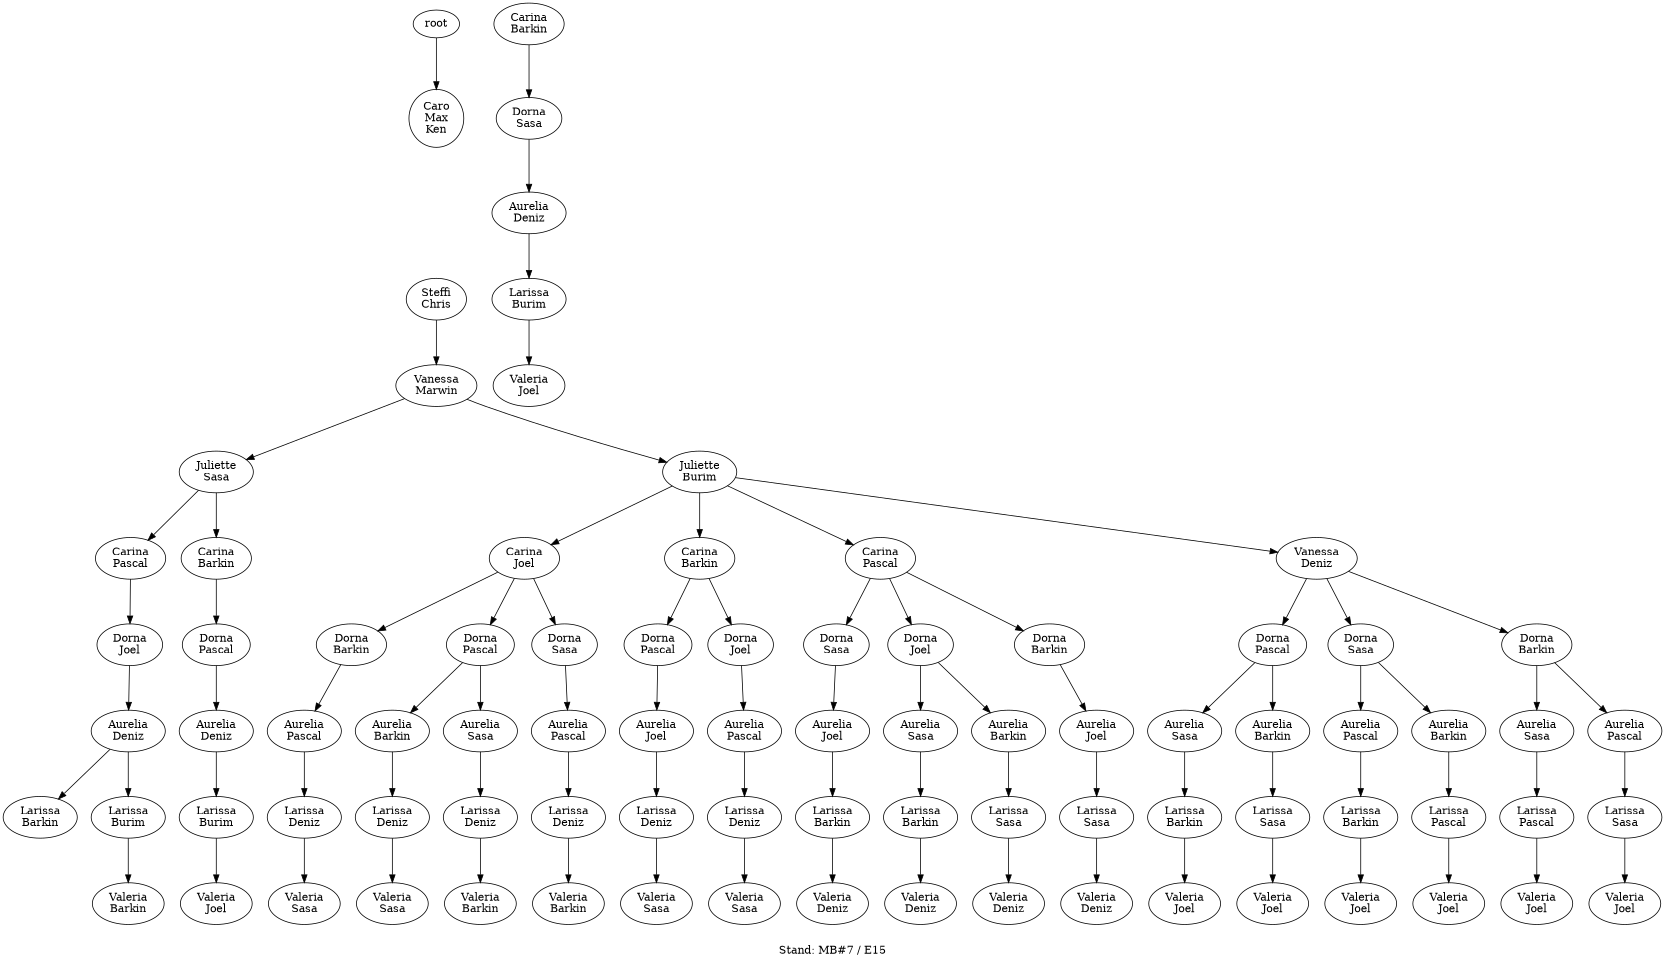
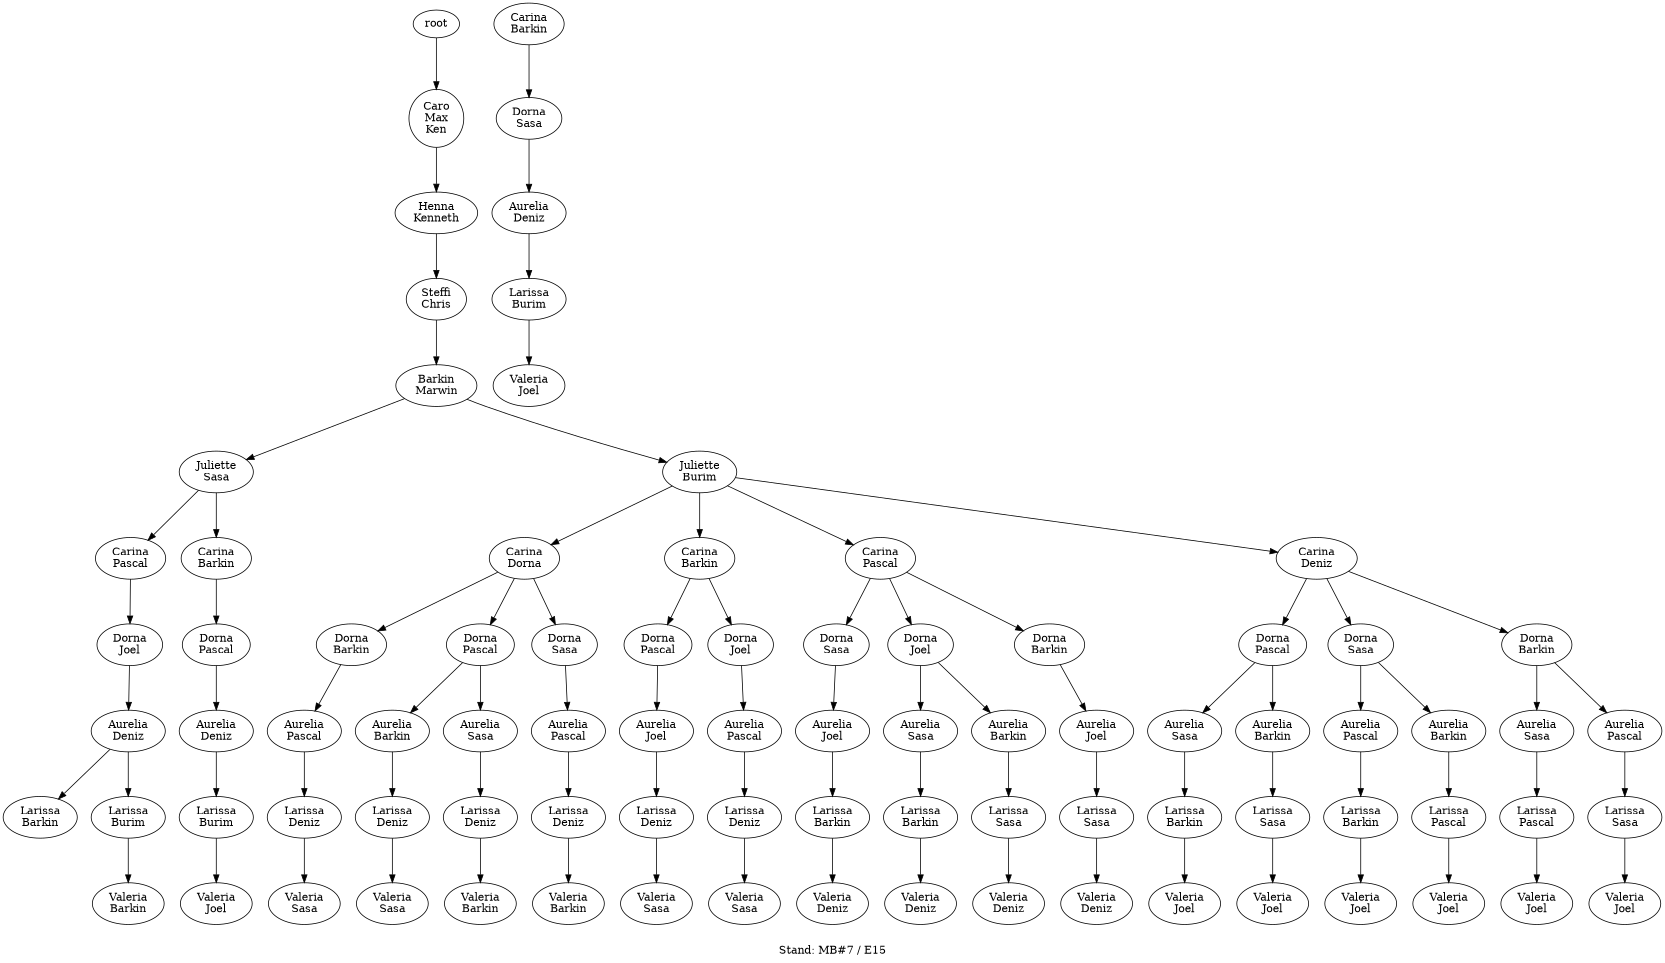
node "Henna Kenneth": added
node "Vanessa Marwin": label "Vanessa Marwin" -> "Barkin Marwin"
node "Carina Joel": label "Carina Joel" -> "Carina Dorna"
node "Vanessa Deniz": label "Vanessa Deniz" -> "Carina Deniz"
